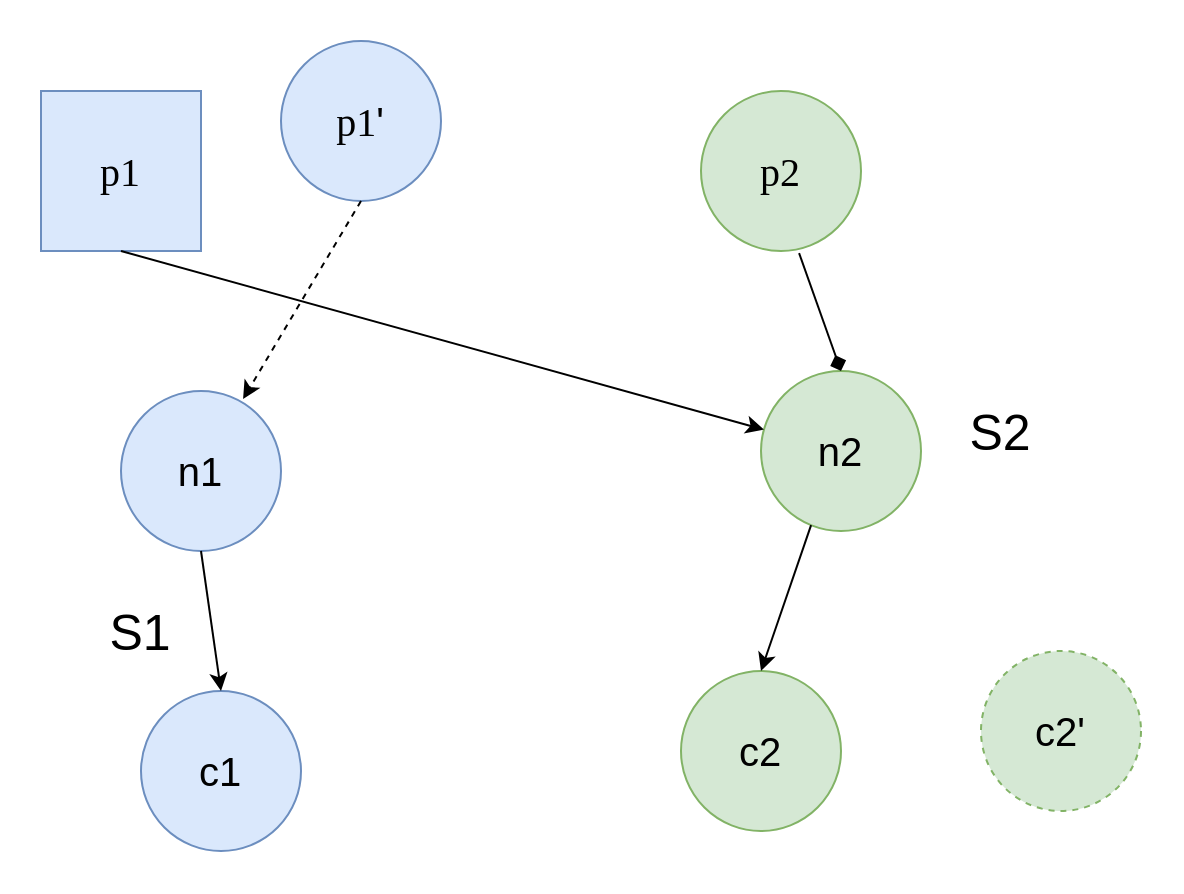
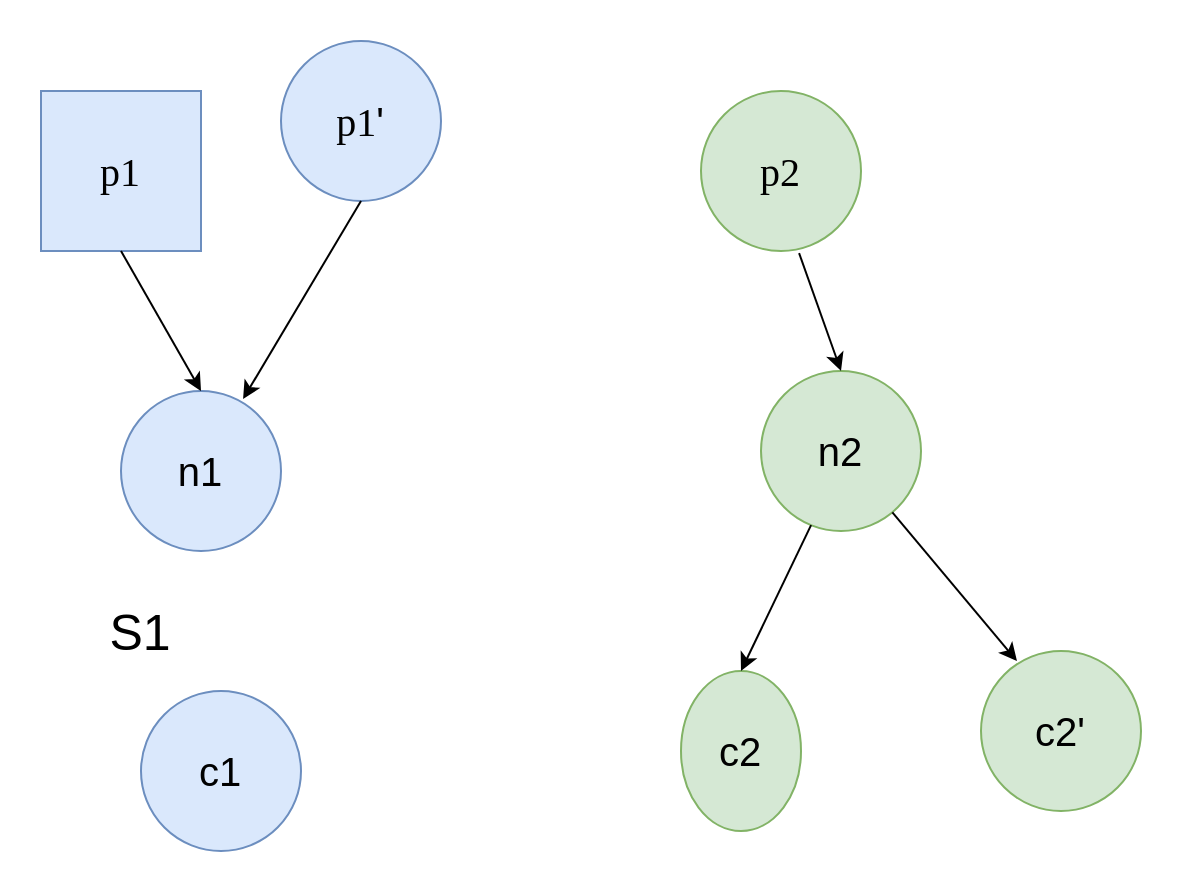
edge "p1'" -> "n1": style dashed -> solid
edge "p1" -> "n2": now "p1" -> "n1"
edge "p2" -> "n2": arrowhead diamond -> classic
node "S2": removed
edge "n2" -> "c2'": added
edge "n1" -> "c1": removed
node "c2'": style dashed -> solid
node "c2": size 160x160 -> 120x160
